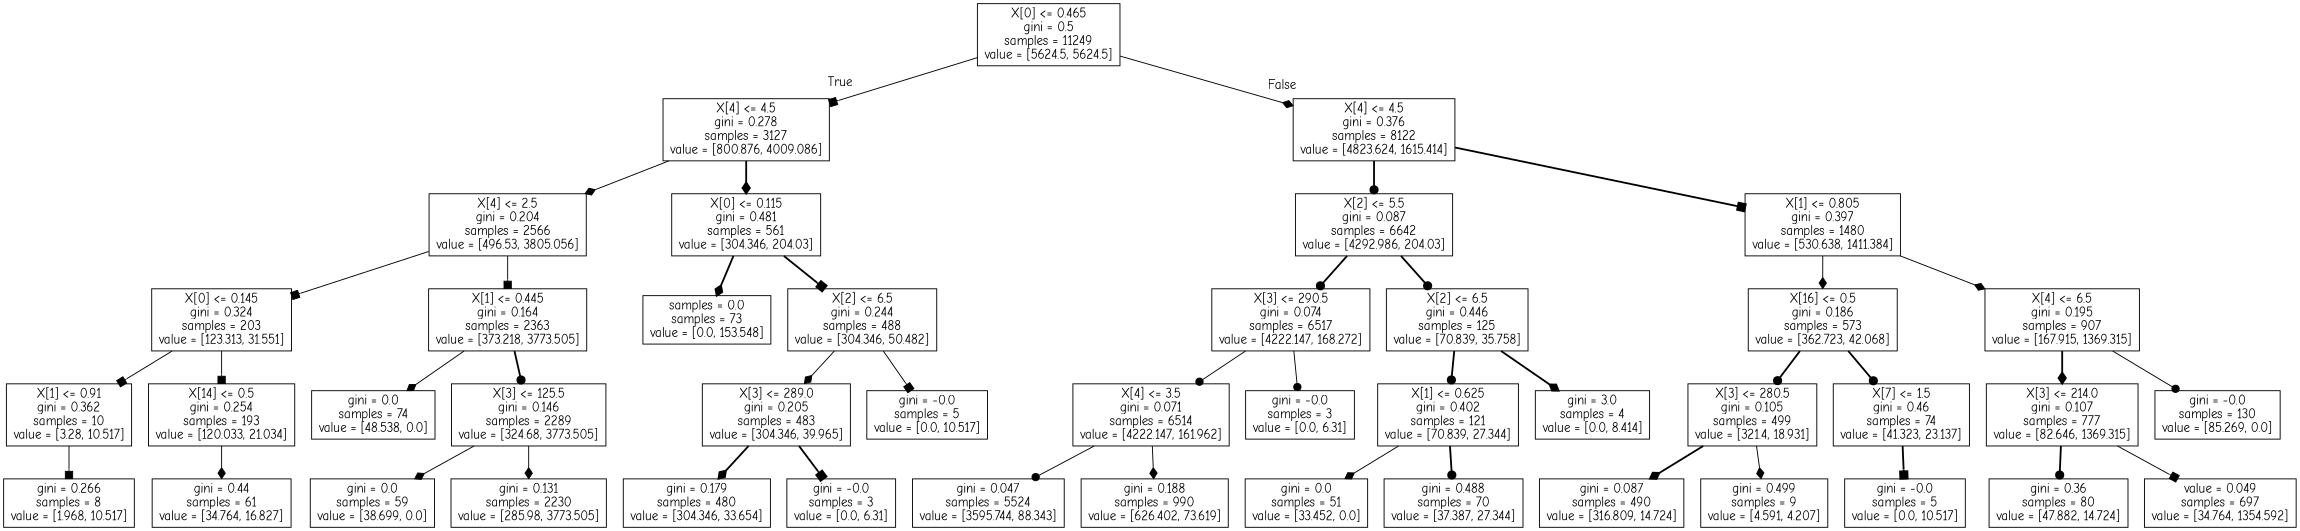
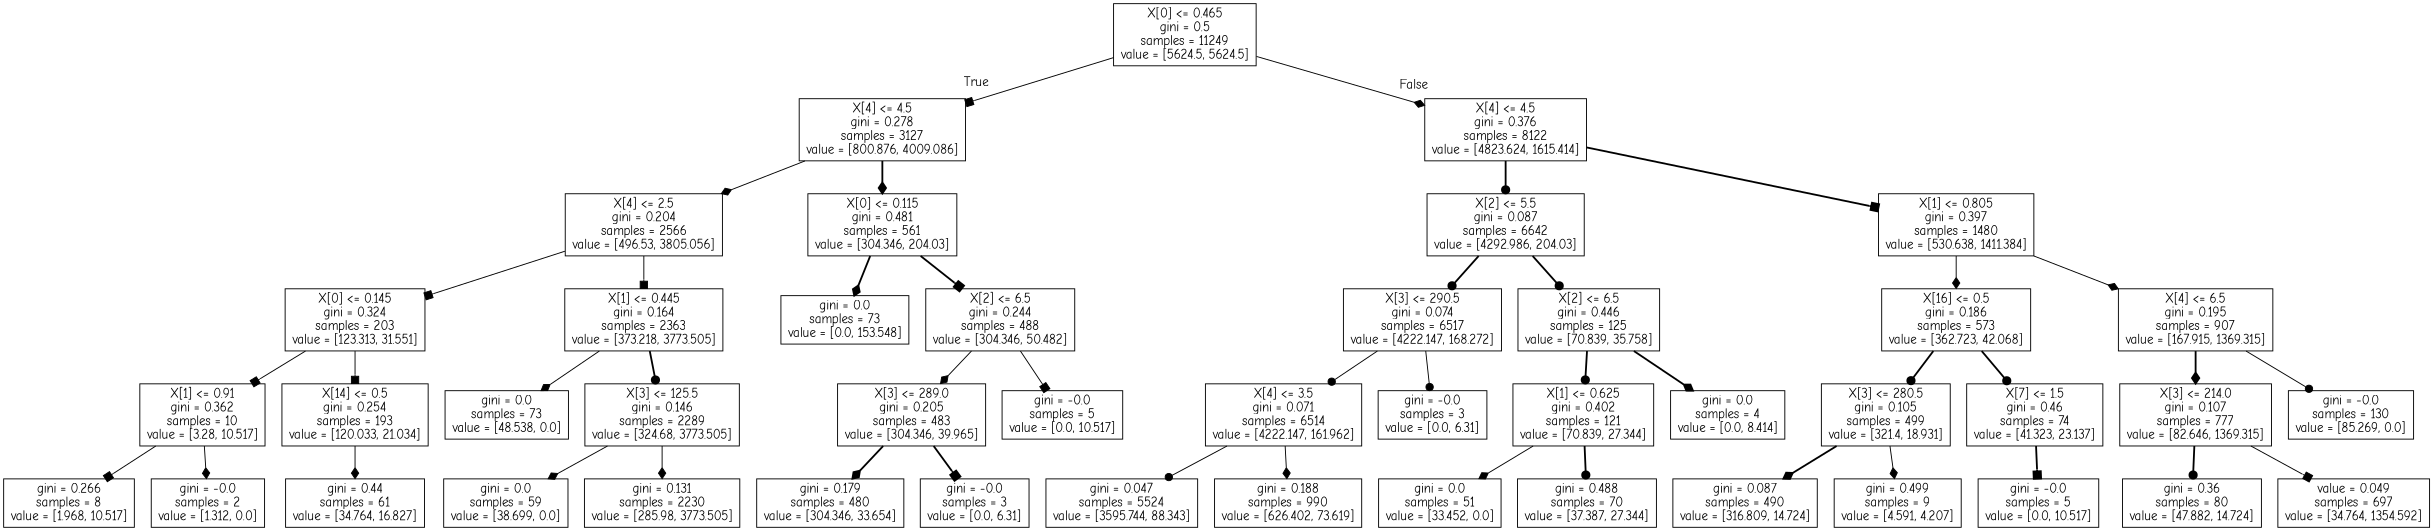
node "samples = 0.0 samples = 73 value = [0.0, 153.548]": label "samples = 0.0 samples = 73 value = [0.0, 153.548]" -> "gini = 0.0 samples = 73 value = [0.0, 153.548]"
node "gini = 0.0 samples = 74 value = [48.538, 0.0]": label "gini = 0.0 samples = 74 value = [48.538, 0.0]" -> "gini = 0.0 samples = 73 value = [48.538, 0.0]"
node "gini = 3.0 samples = 4 value = [0.0, 8.414]": label "gini = 3.0 samples = 4 value = [0.0, 8.414]" -> "gini = 0.0 samples = 4 value = [0.0, 8.414]"
node "gini = -0.0 samples = 2 value = [1.312, 0.0]": added
